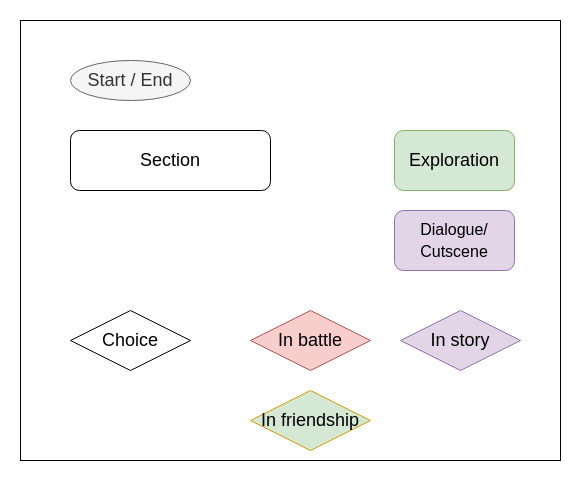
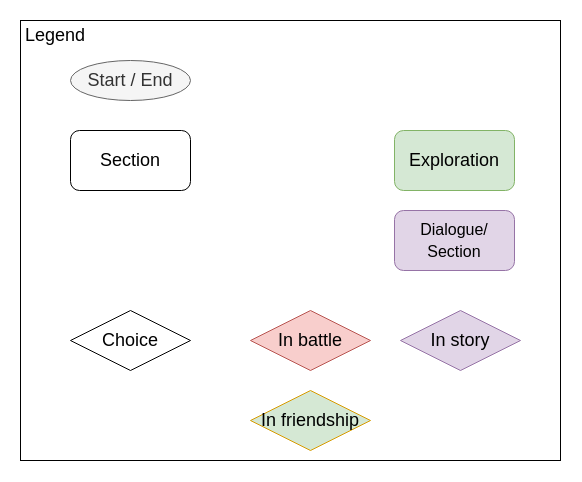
node "Legend": added
node "Section": size 200x60 -> 120x60
node "Dialogue/ Cutscene": label "Dialogue/ Cutscene" -> "Dialogue/ Section"
